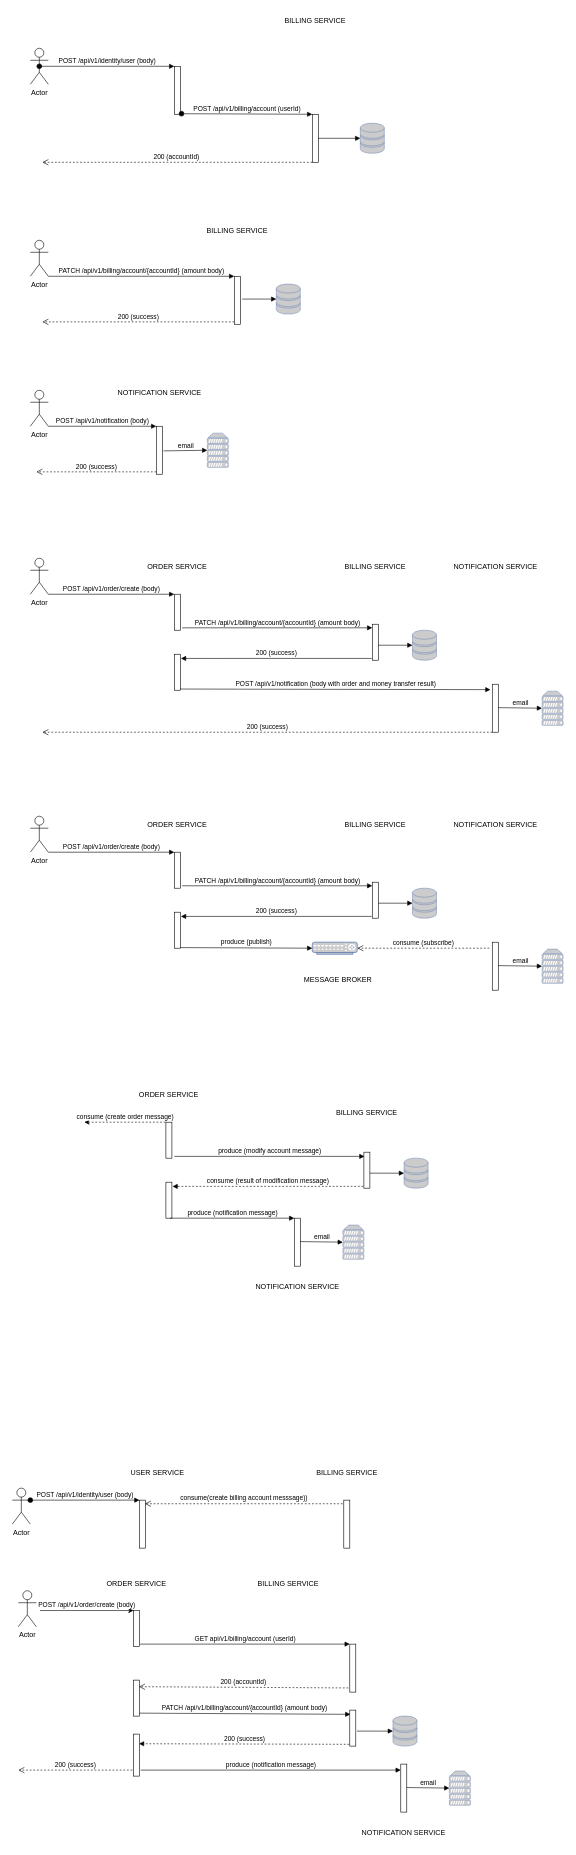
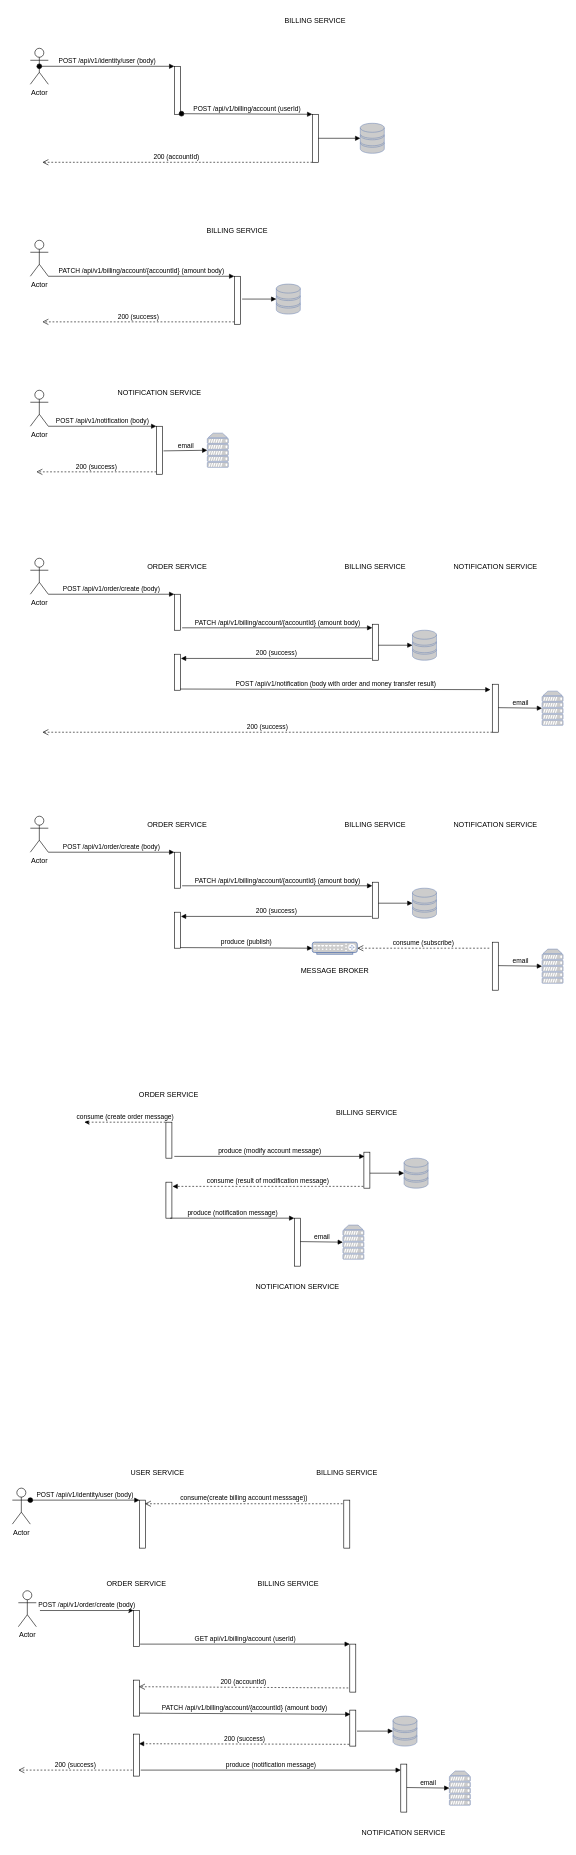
node "MESSAGE BROKER": moved (338, 980) -> (335, 971)
